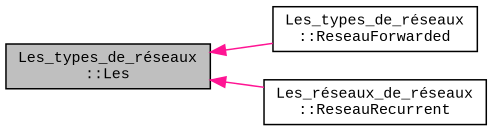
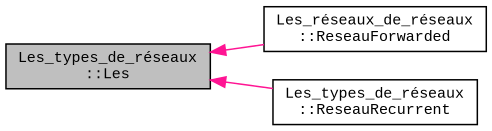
node "Les_types_de_réseaux ::ReseauForwarded": label "Les_types_de_réseaux ::ReseauForwarded" -> "Les_réseaux_de_réseaux ::ReseauForwarded"
node "Les_réseaux_de_réseaux ::ReseauRecurrent": label "Les_réseaux_de_réseaux ::ReseauRecurrent" -> "Les_types_de_réseaux ::ReseauRecurrent"
